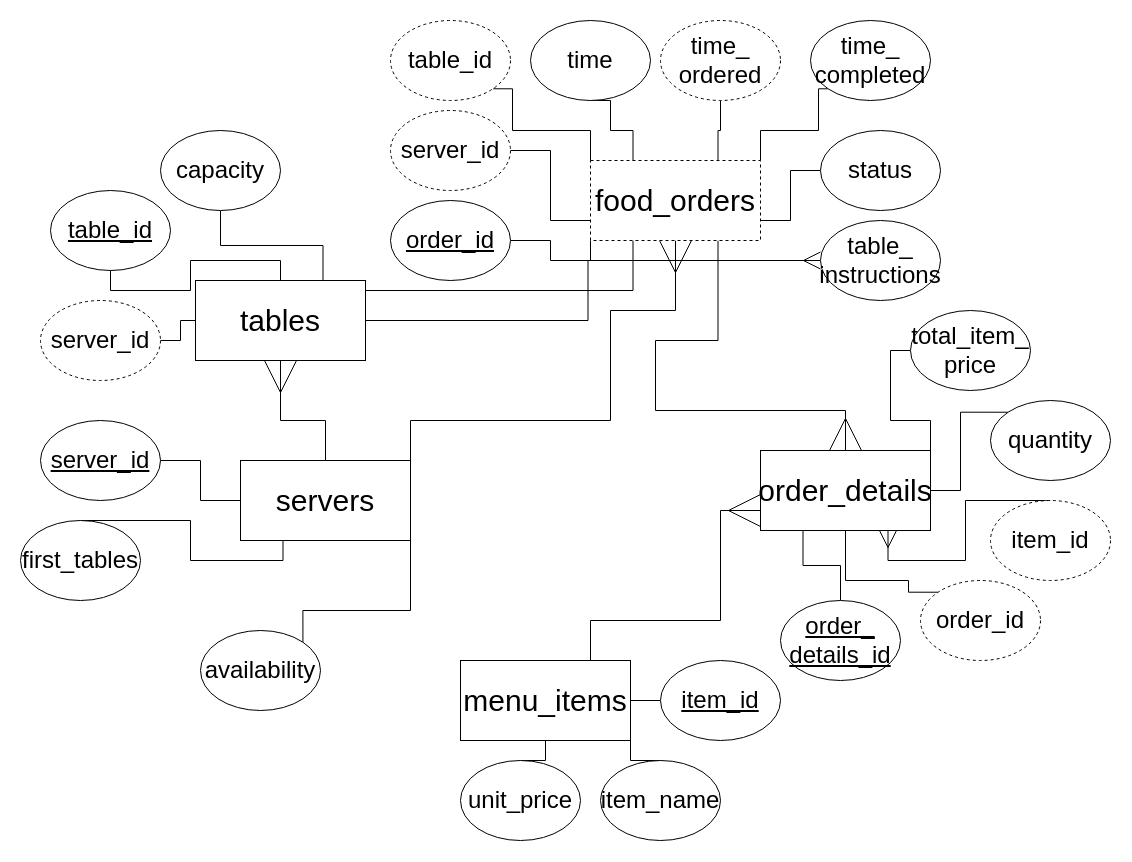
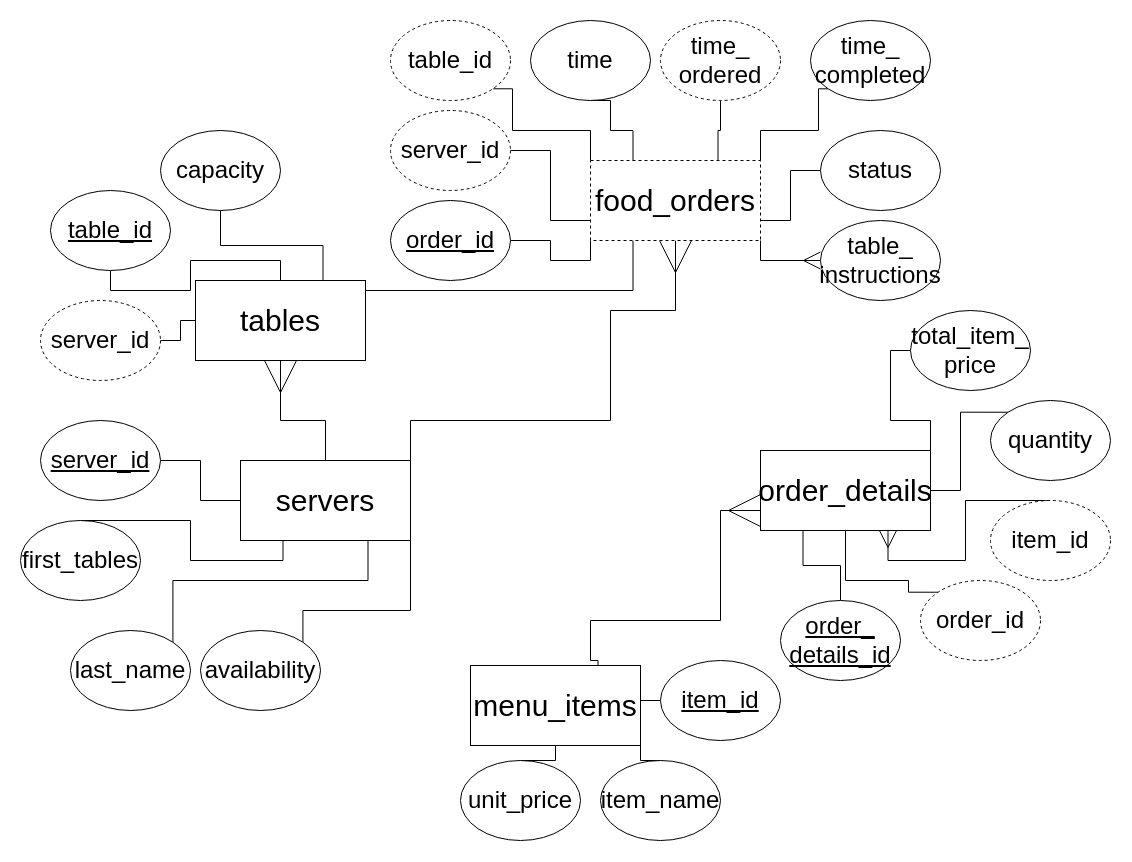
edge "tables" -> "table_ instructions": now "food_orders" -> "table_ instructions"
edge "food_orders" -> "order_details": removed
edge "servers" -- "last_name": added
node "last_name": added
node "menu_items": moved (546, 701) -> (556, 706)
